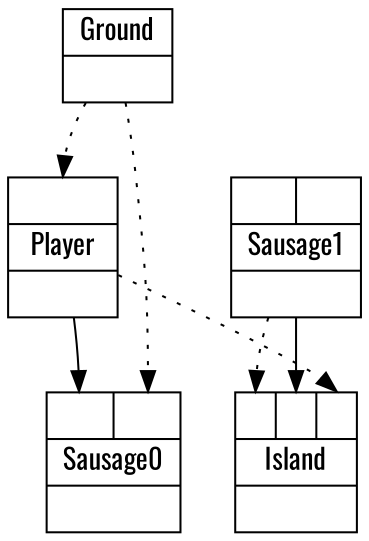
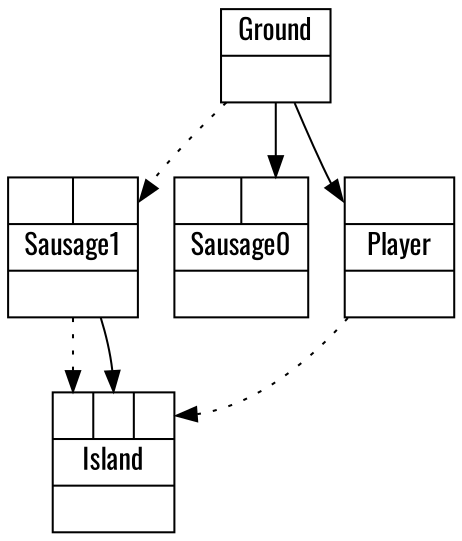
edge "Ground" -> "Player": style dotted -> solid
edge "Ground" -> "Sausage1": added
edge "Ground" -> "Sausage0": style dotted -> solid
edge "Player" -> "Sausage0": removed
